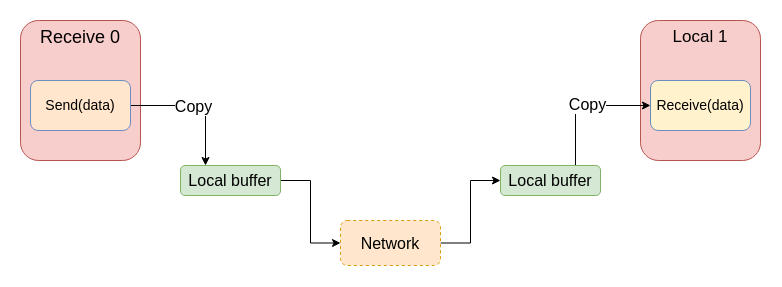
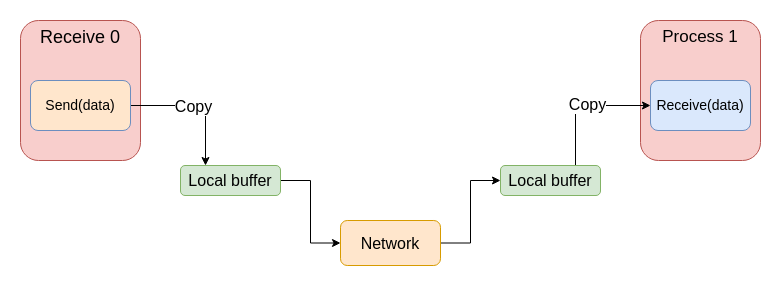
node "Local 1": label "Local 1" -> "Process 1"
node "Receive(data)": fillcolor #fff2cc -> #dae8fc
node "Network": style dashed -> solid
